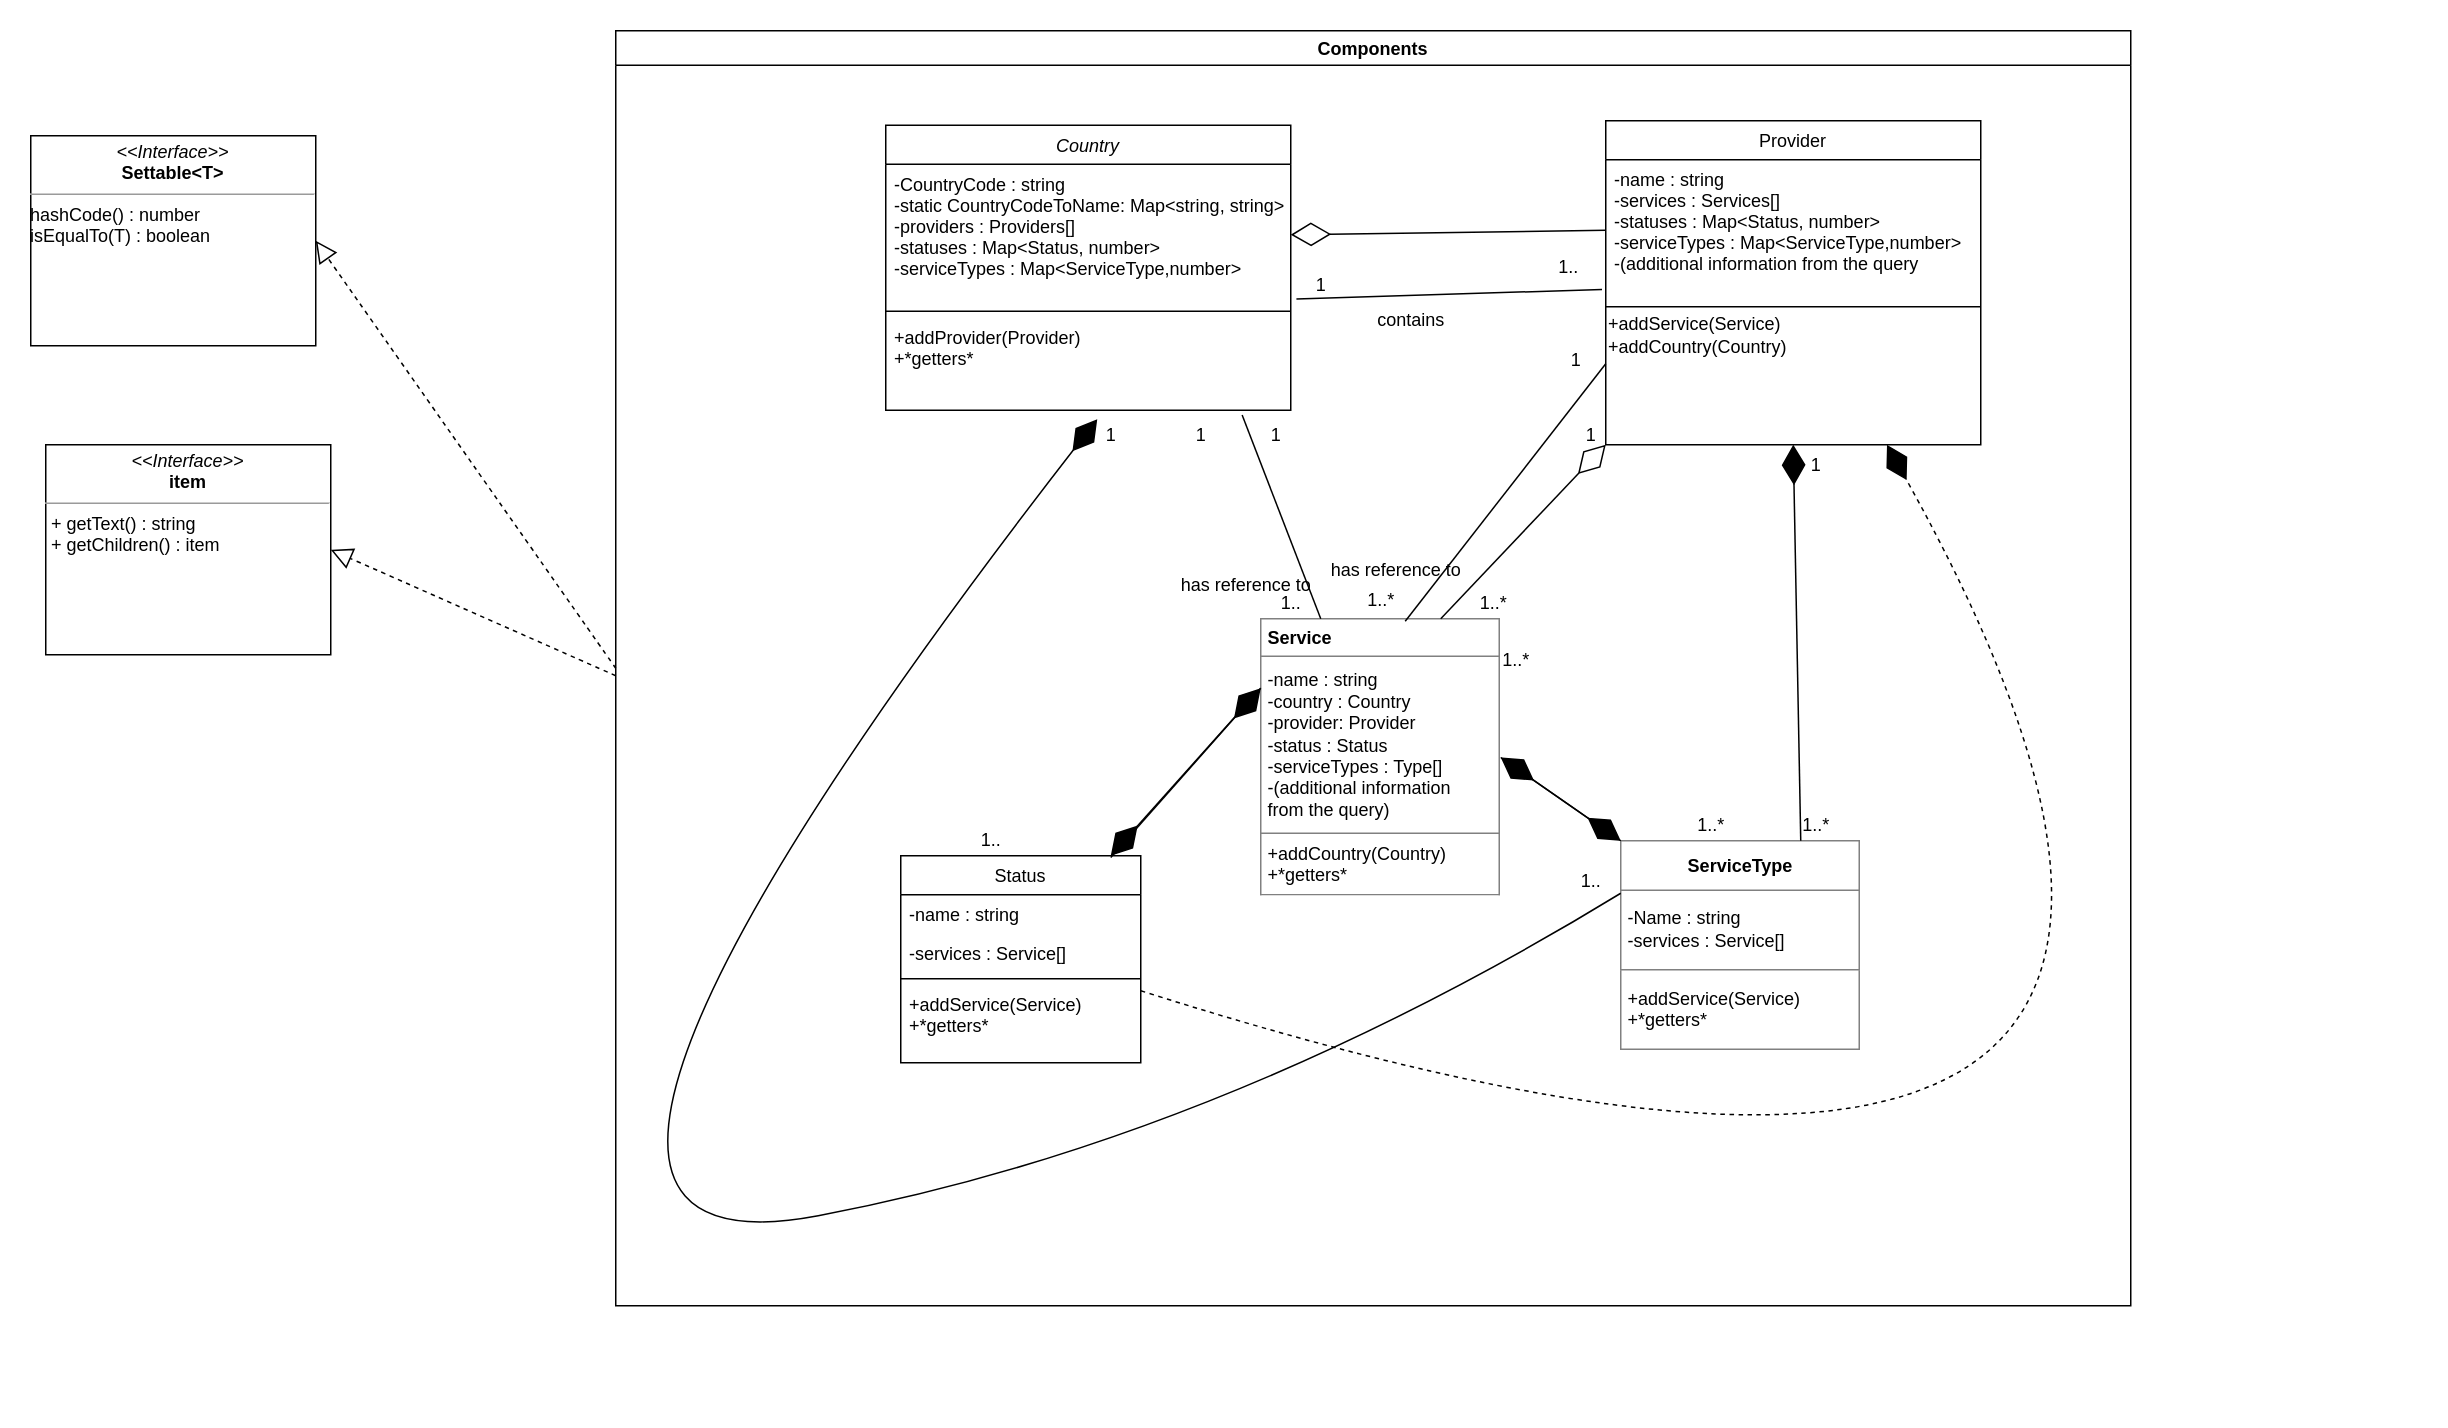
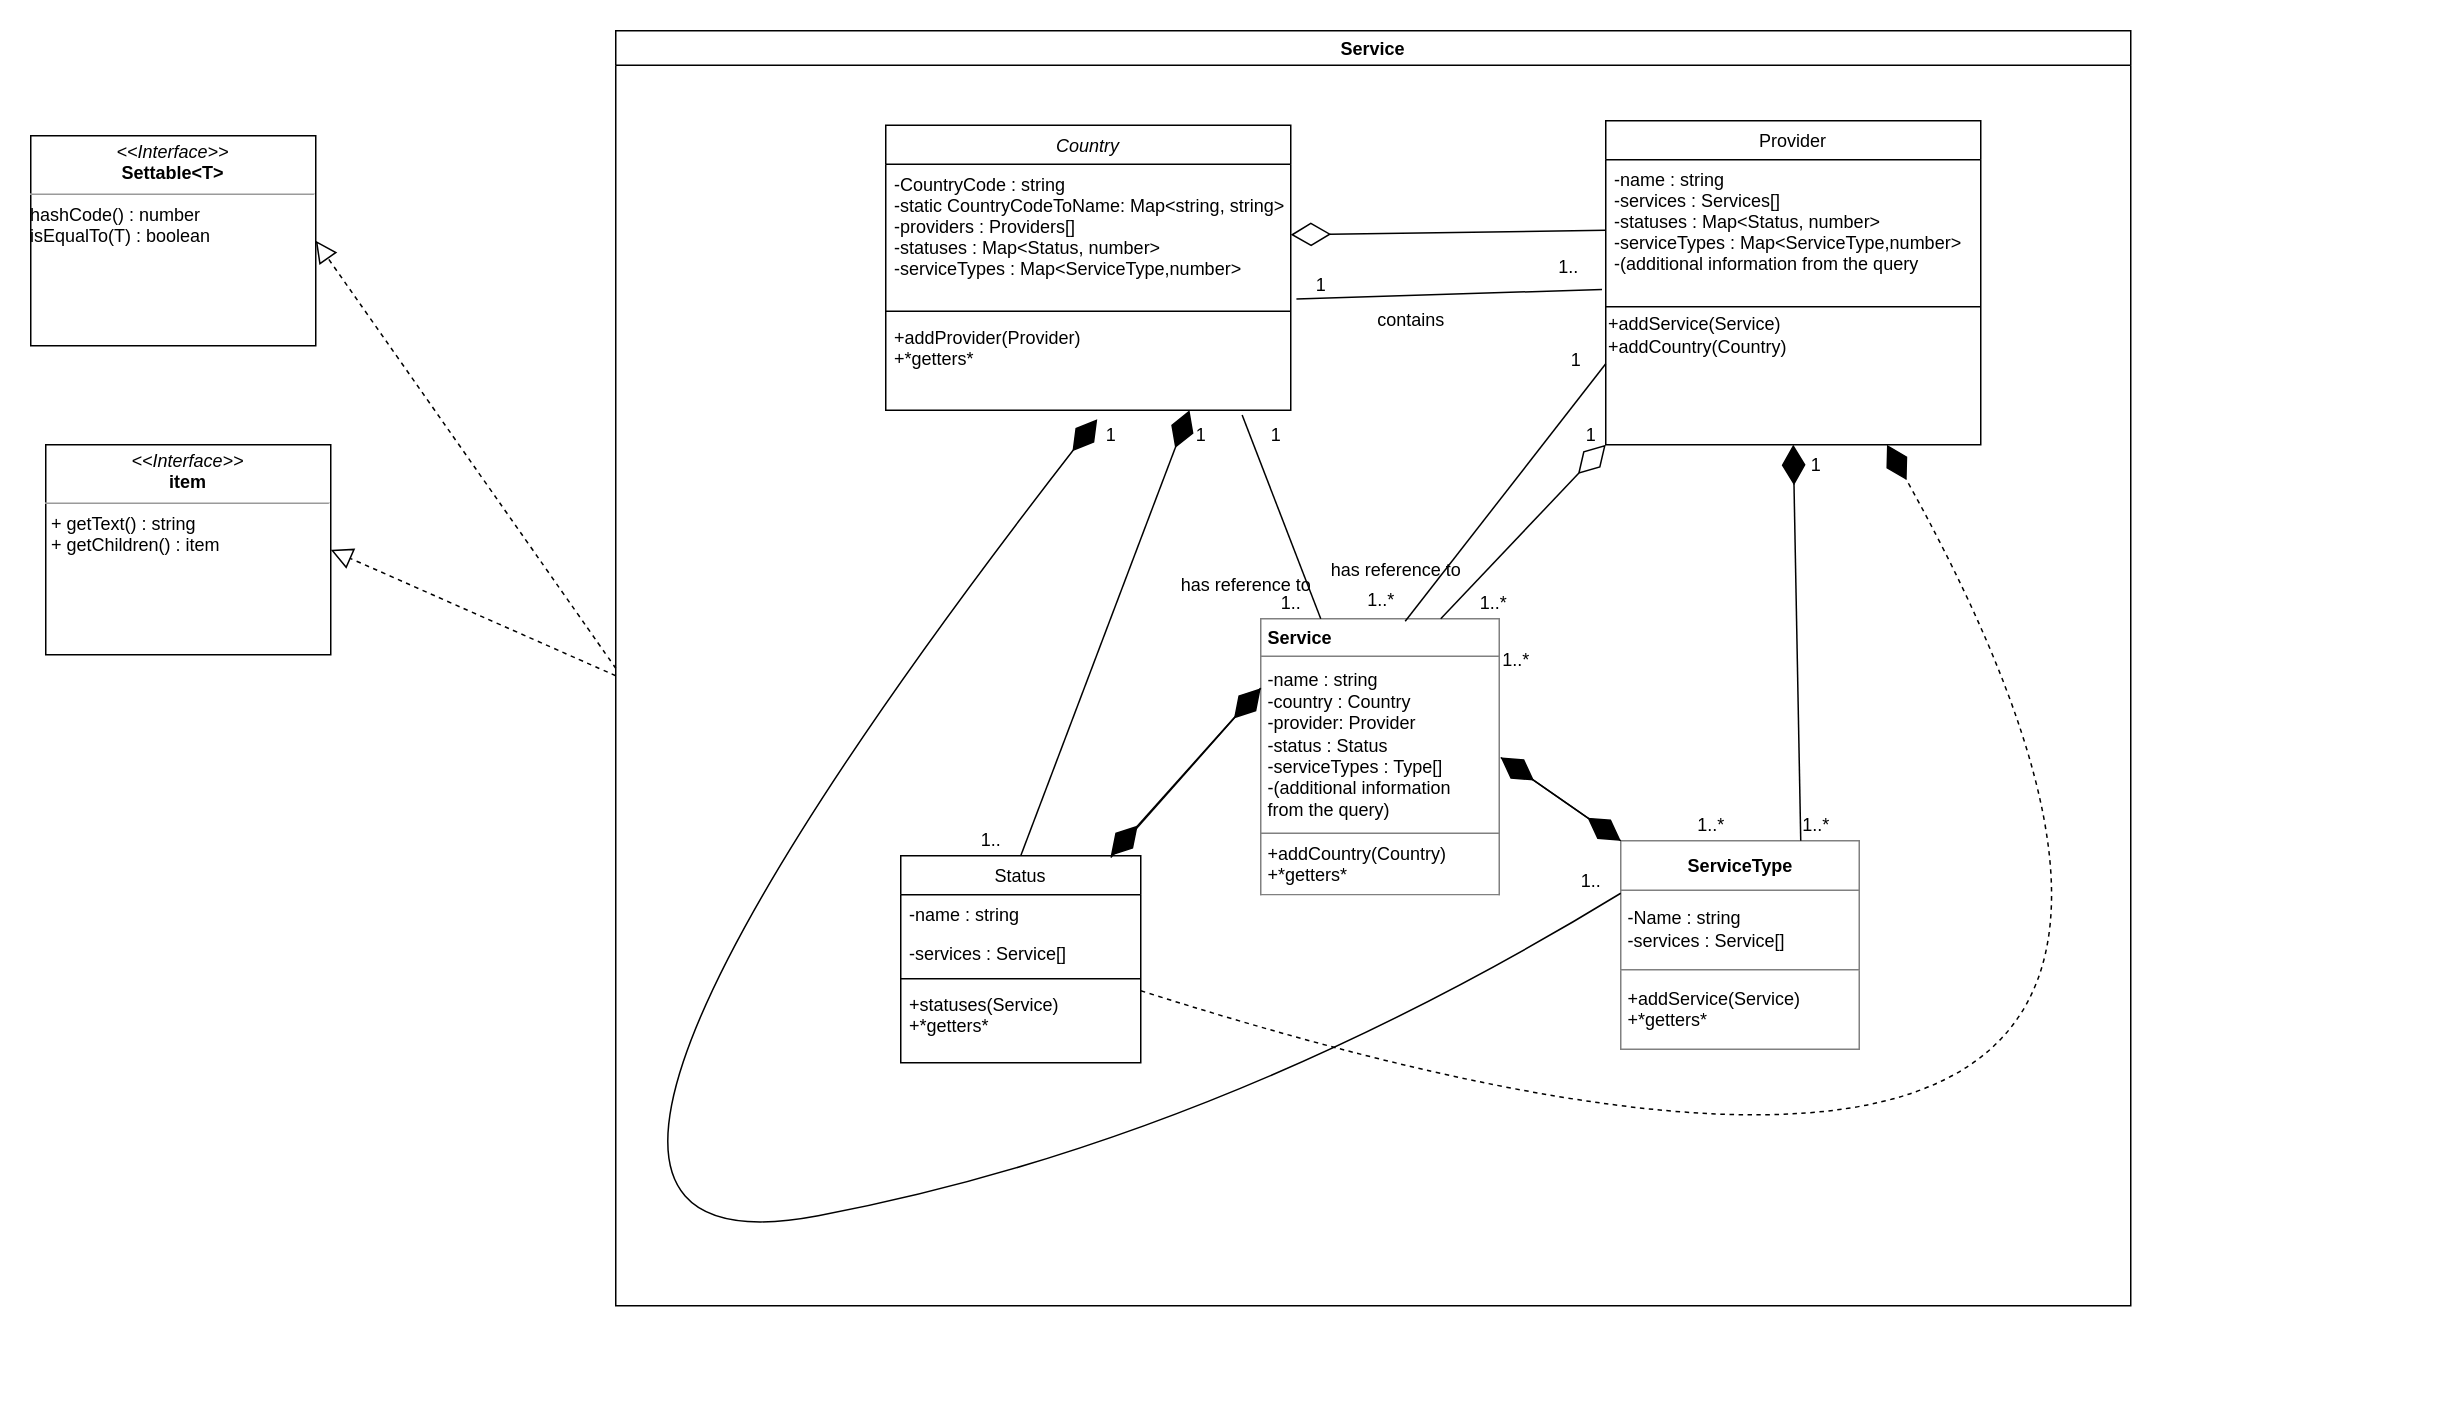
node "Components": label "Components" -> "Service"
edge "Status" -> "Country": added
node "+addService(Service) +*getters*": label "+addService(Service) +*getters*" -> "+statuses(Service) +*getters*"
